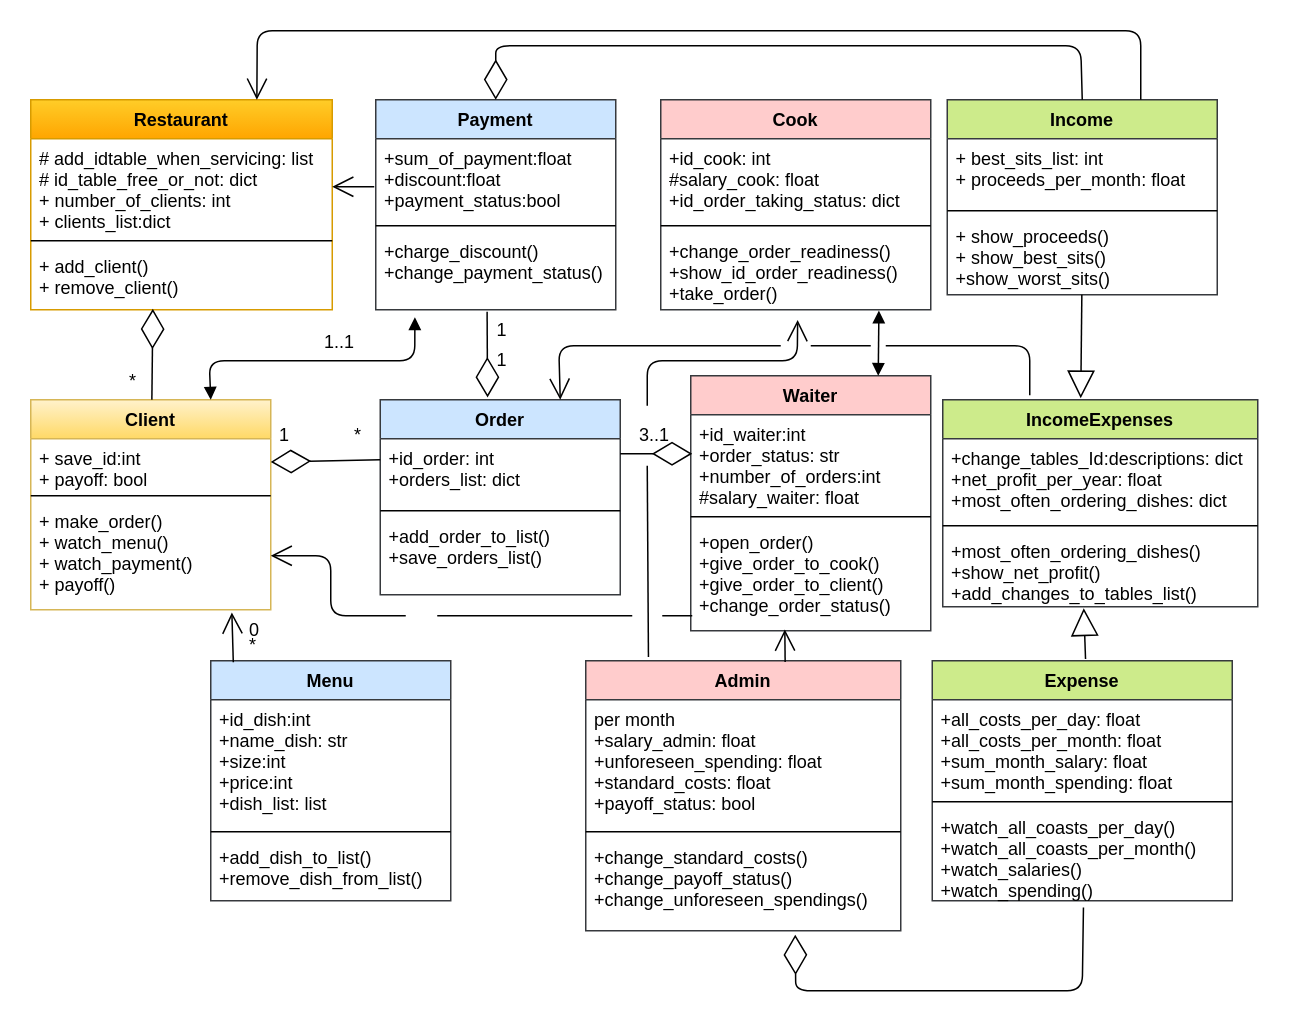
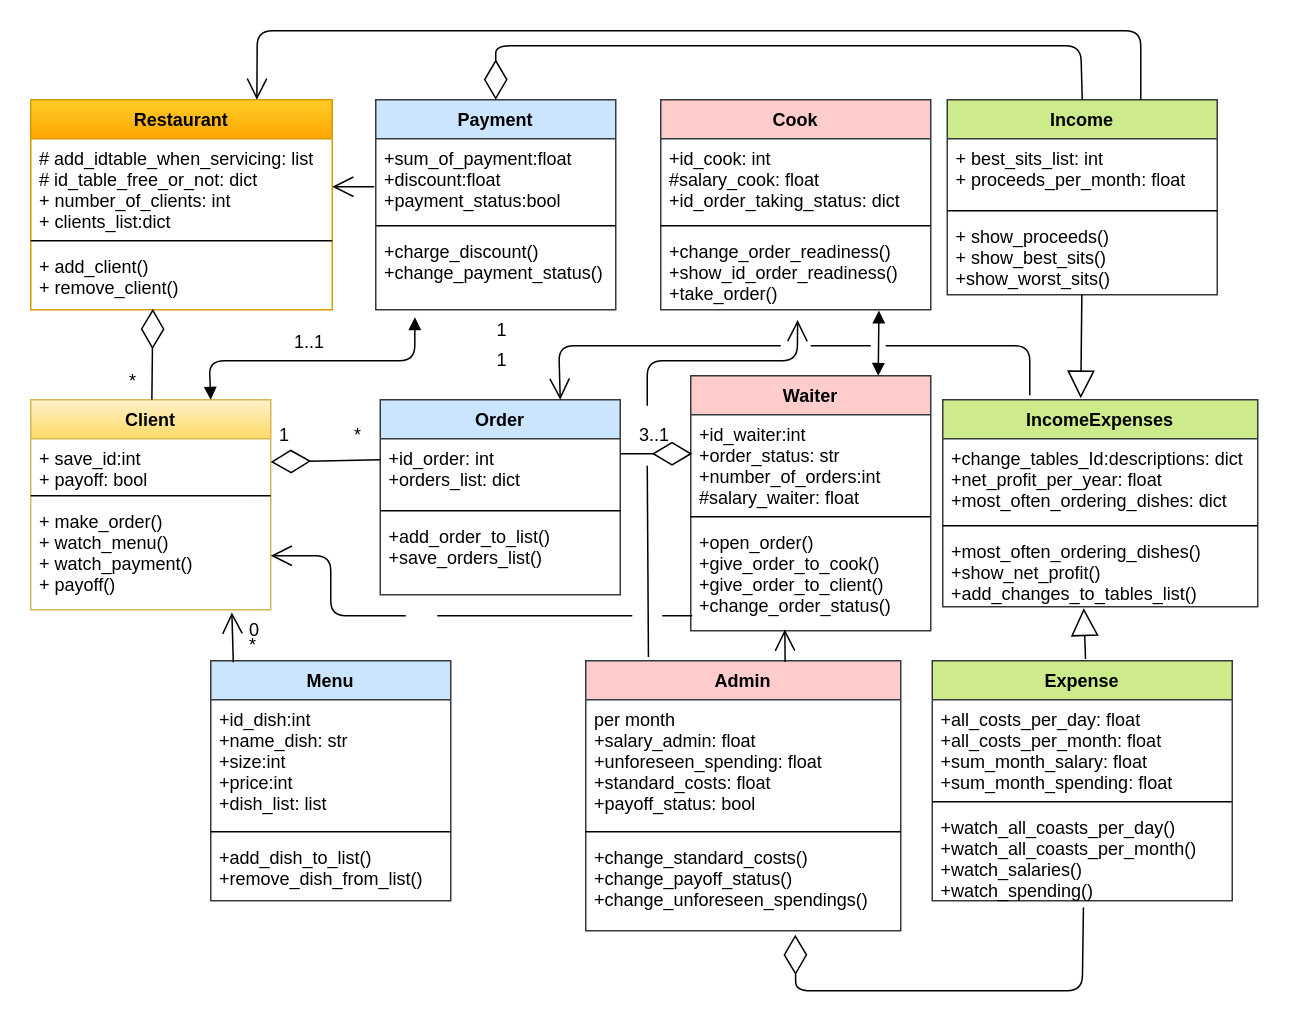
edge "+charge_discount() +change_payment_status()" -> "Order": removed
node "1..1": moved (391, 341) -> (361, 341)
